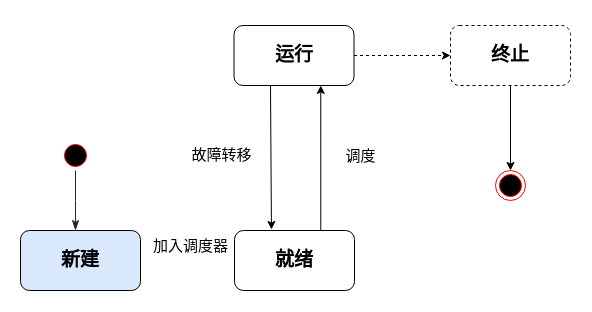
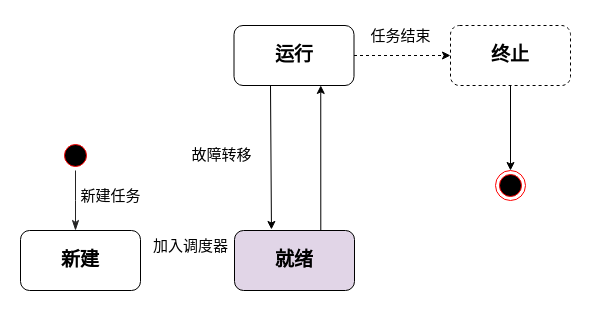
node "任务结束": added
node "调度": removed
node "新建任务": added
node "新建": fillcolor #dae8fc -> #ffffff
node "就绪": fillcolor #ffffff -> #e1d5e7
